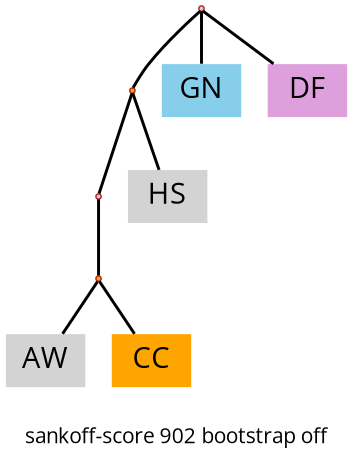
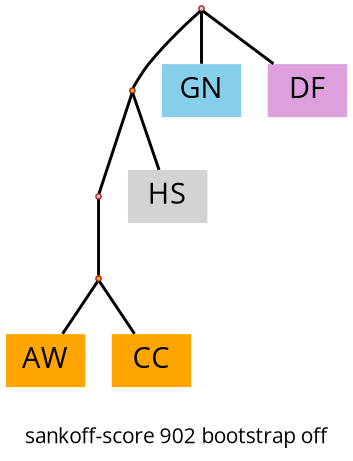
node "AW": fillcolor lightgrey -> orange
